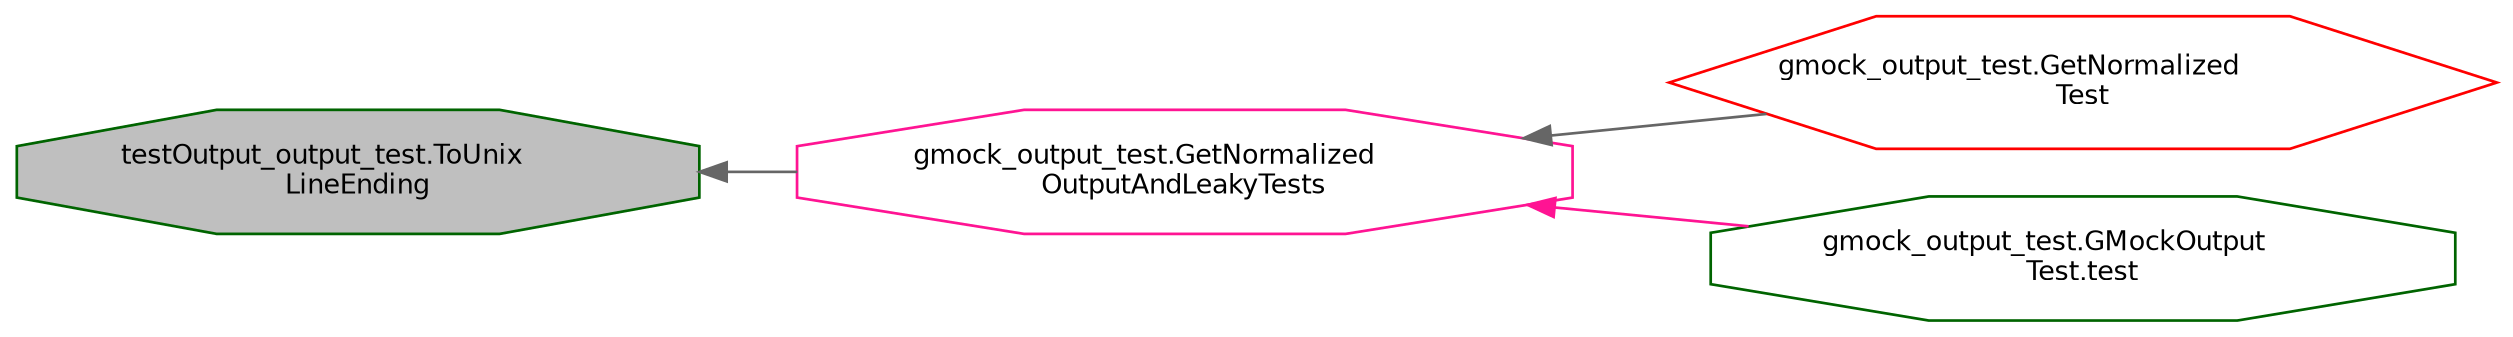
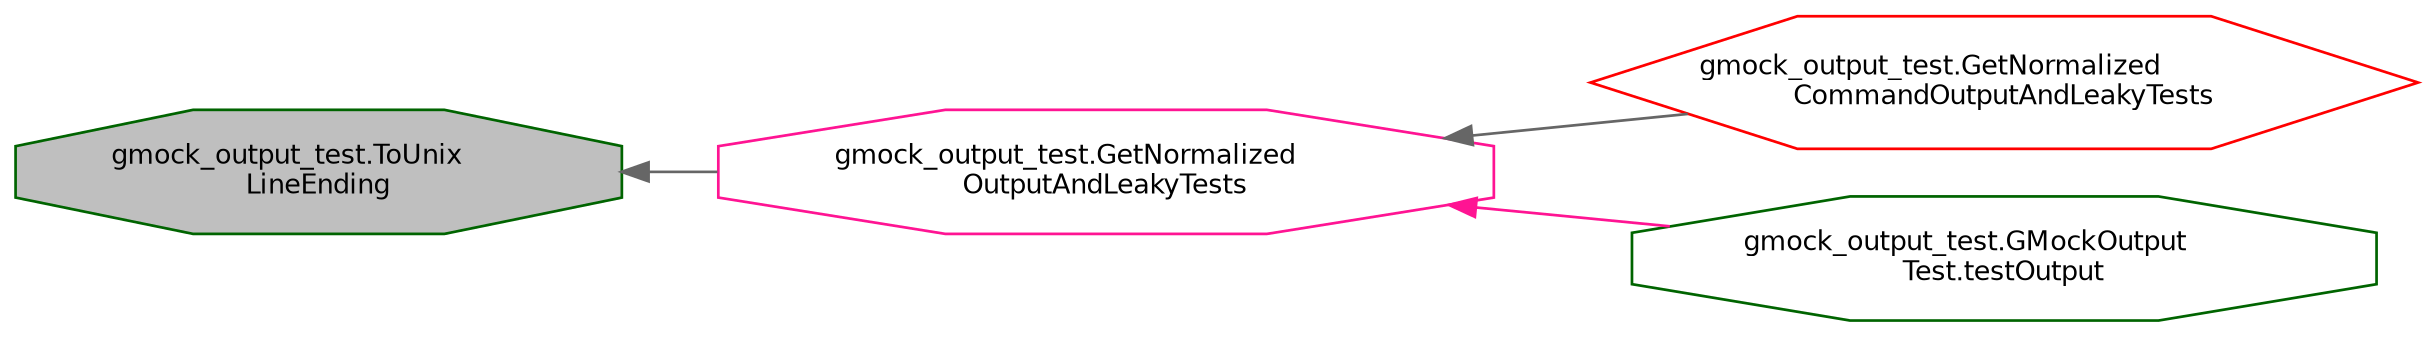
node "gmock_output_test.GetNormalized Test": label "gmock_output_test.GetNormalized Test" -> "gmock_output_test.GetNormalized CommandOutputAndLeakyTests"
node "testOutput_output_test.ToUnix LineEnding": label "testOutput_output_test.ToUnix LineEnding" -> "gmock_output_test.ToUnix LineEnding"
node "gmock_output_test.GMockOutput Test.test": label "gmock_output_test.GMockOutput Test.test" -> "gmock_output_test.GMockOutput Test.testOutput"
